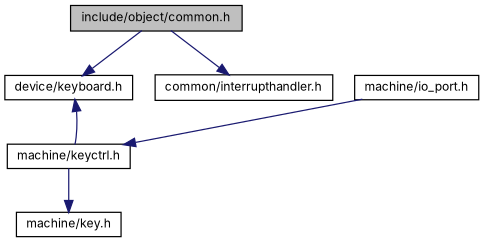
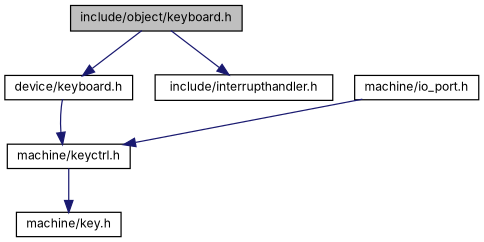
node "include/object/common.h": label "include/object/common.h" -> "include/object/keyboard.h"
node "common/interrupthandler.h": label "common/interrupthandler.h" -> "include/interrupthandler.h"
edge "machine/keyctrl.h" -> "device/keyboard.h": reversed
